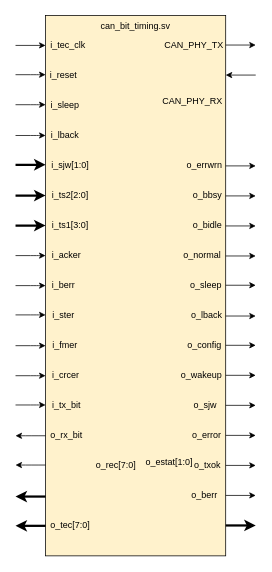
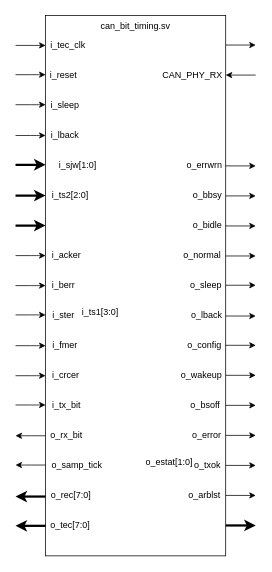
node "CAN_PHY_TX": removed
node "CAN_PHY_RX": moved (192, 102) -> (192, 75)
node "i_sjw[1:0]": moved (70, 165) -> (78, 165)
node "i_ts1[3:0]": moved (70, 225) -> (100, 312)
node "can_bit_timing.sv": fillcolor #fff2cc -> #ffffff
node "o_sjw": label "o_sjw" -> "o_bsoff"
node "o_samp_tick": added
node "o_rec[7:0]": moved (116, 465) -> (71, 495)
node "o_berr": label "o_berr" -> "o_arblst"
